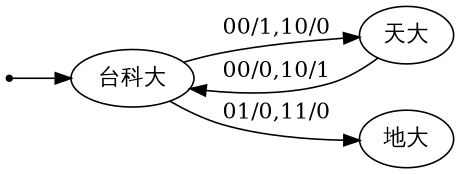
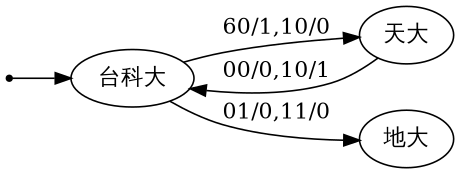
edge "台科大" -> "天大": label "00/1,10/0" -> "60/1,10/0"
